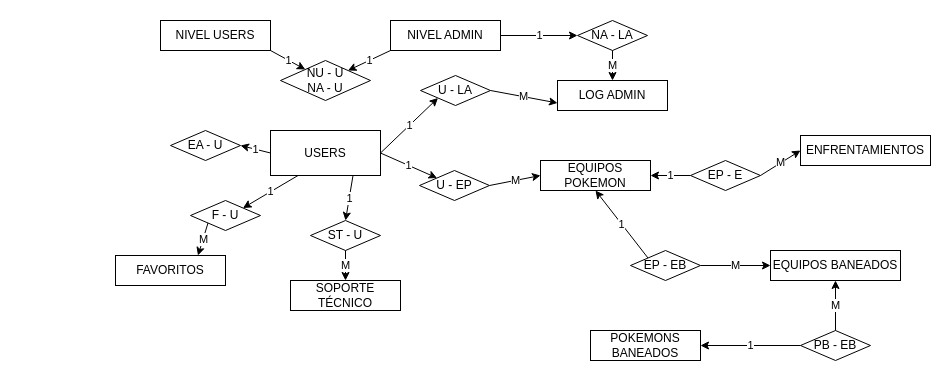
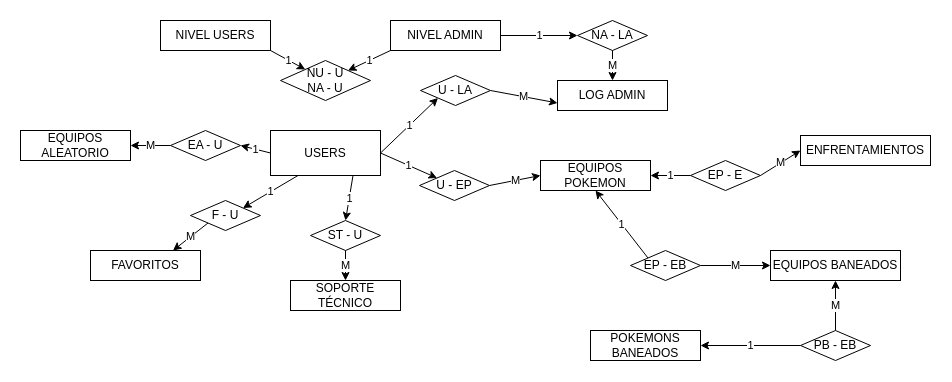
node "EQUIPOS ALEATORIO": added
edge "EA - U" -> "EQUIPOS ALEATORIO": added, label "M"
node "FAVORITOS": moved (171, 271) -> (146, 266)
